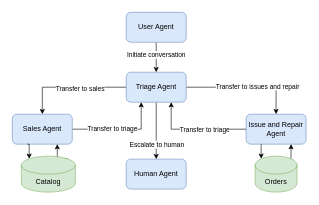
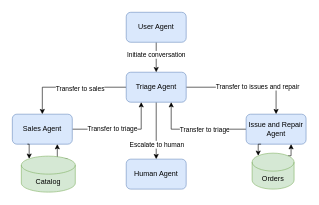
node "Orders": moved (276, 174) -> (273, 171)
